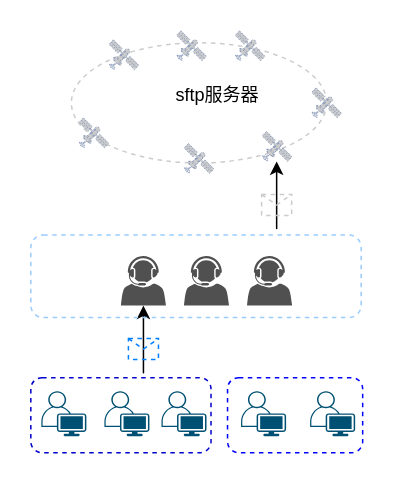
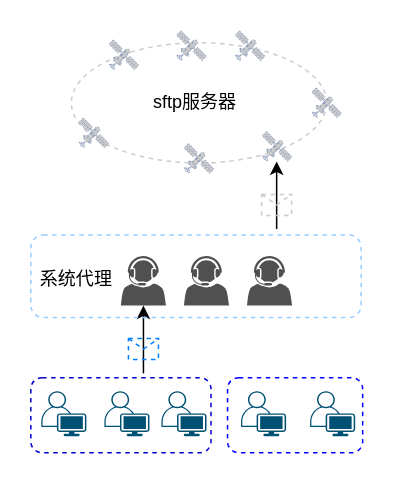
node "sftp服务器": moved (217, 95) -> (194, 103)
node "系统代理": added
